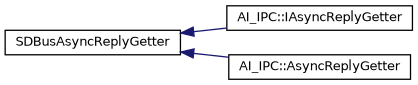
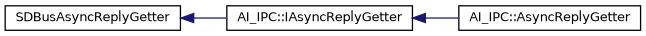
edge "AI_IPC::AsyncReplyGetter" -> "SDBusAsyncReplyGetter": now "AI_IPC::AsyncReplyGetter" -> "AI_IPC::IAsyncReplyGetter"
